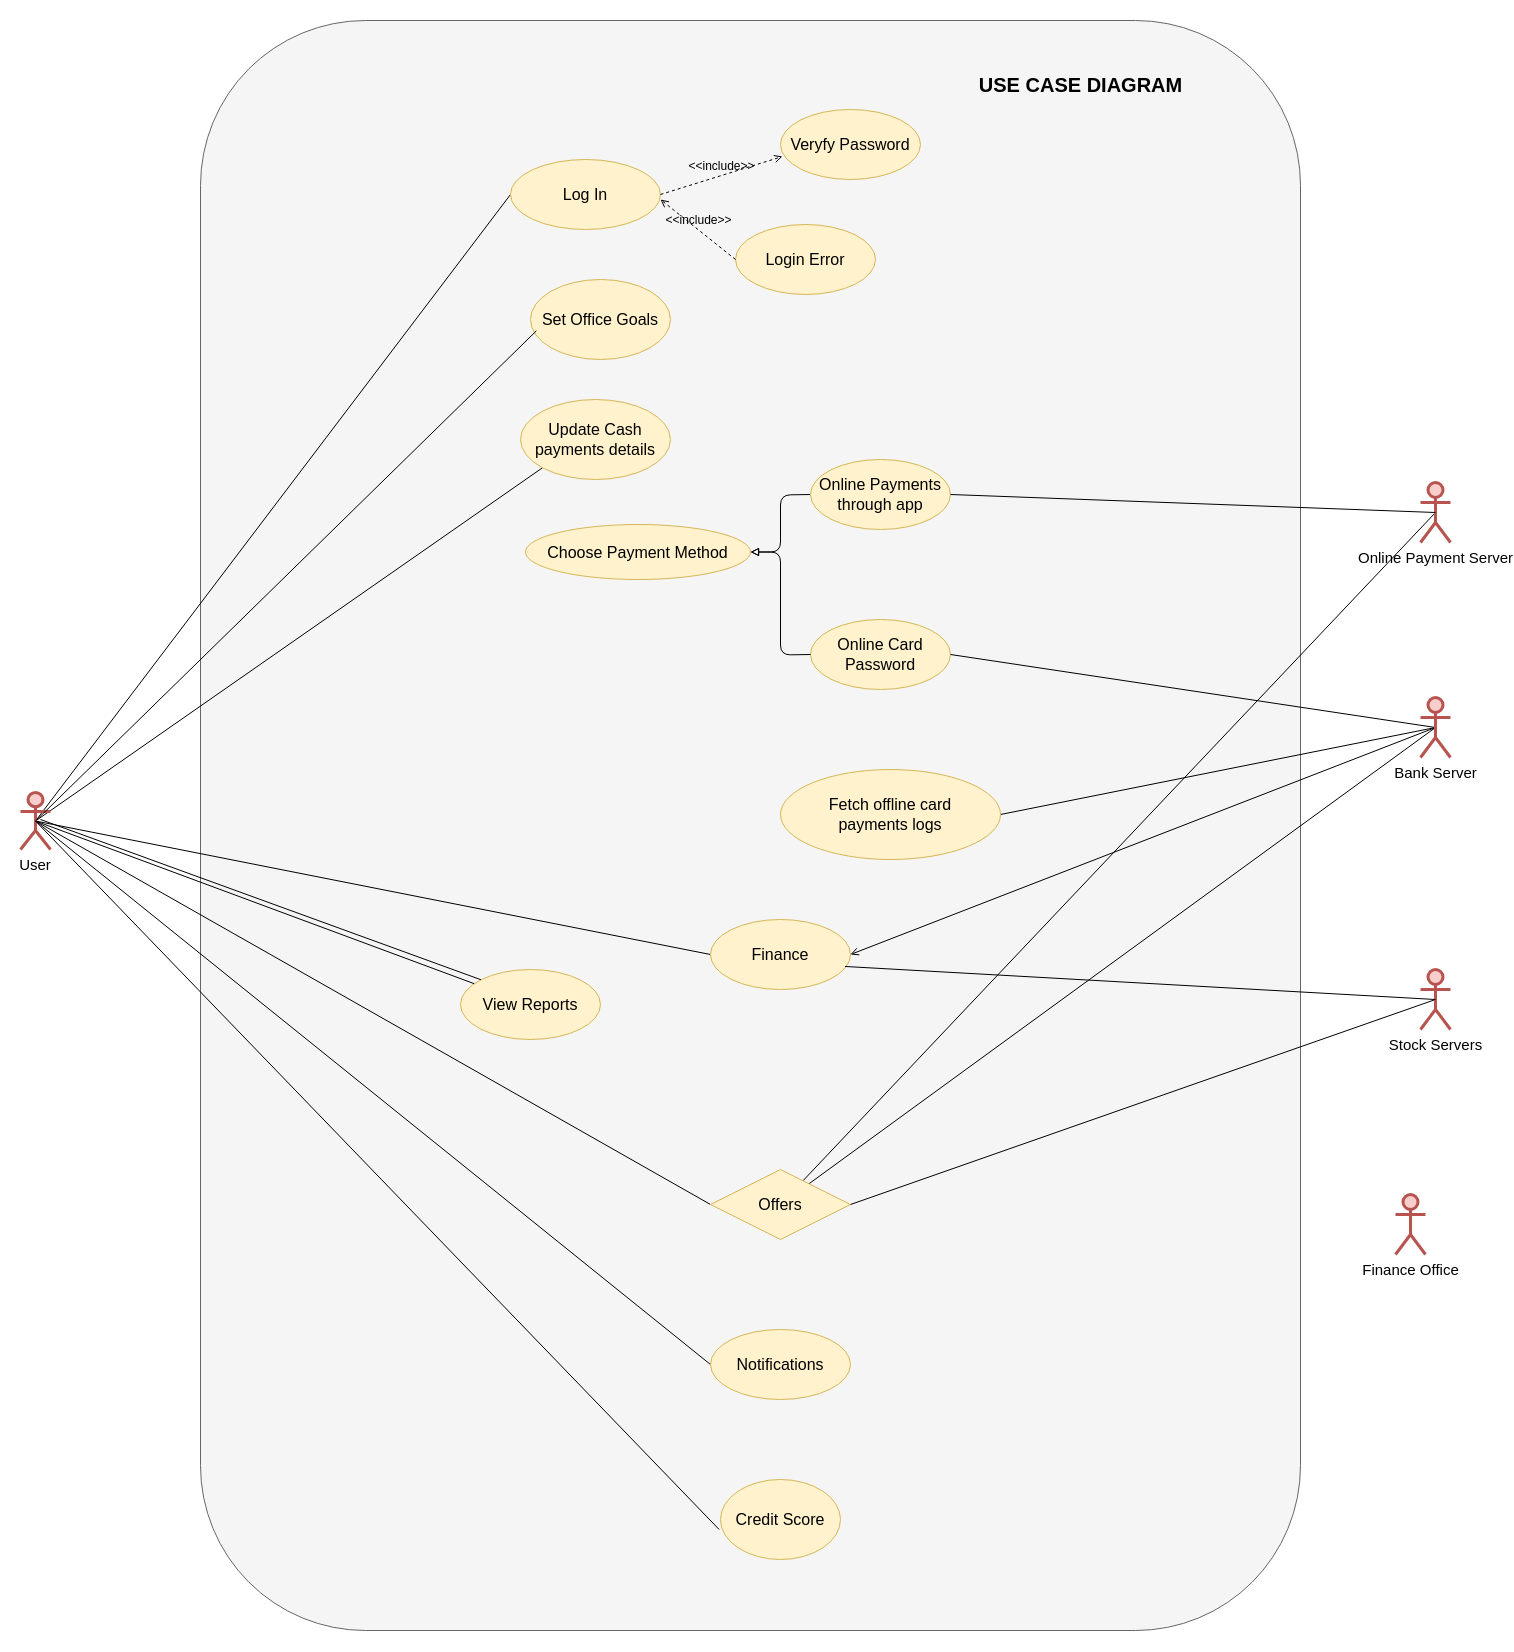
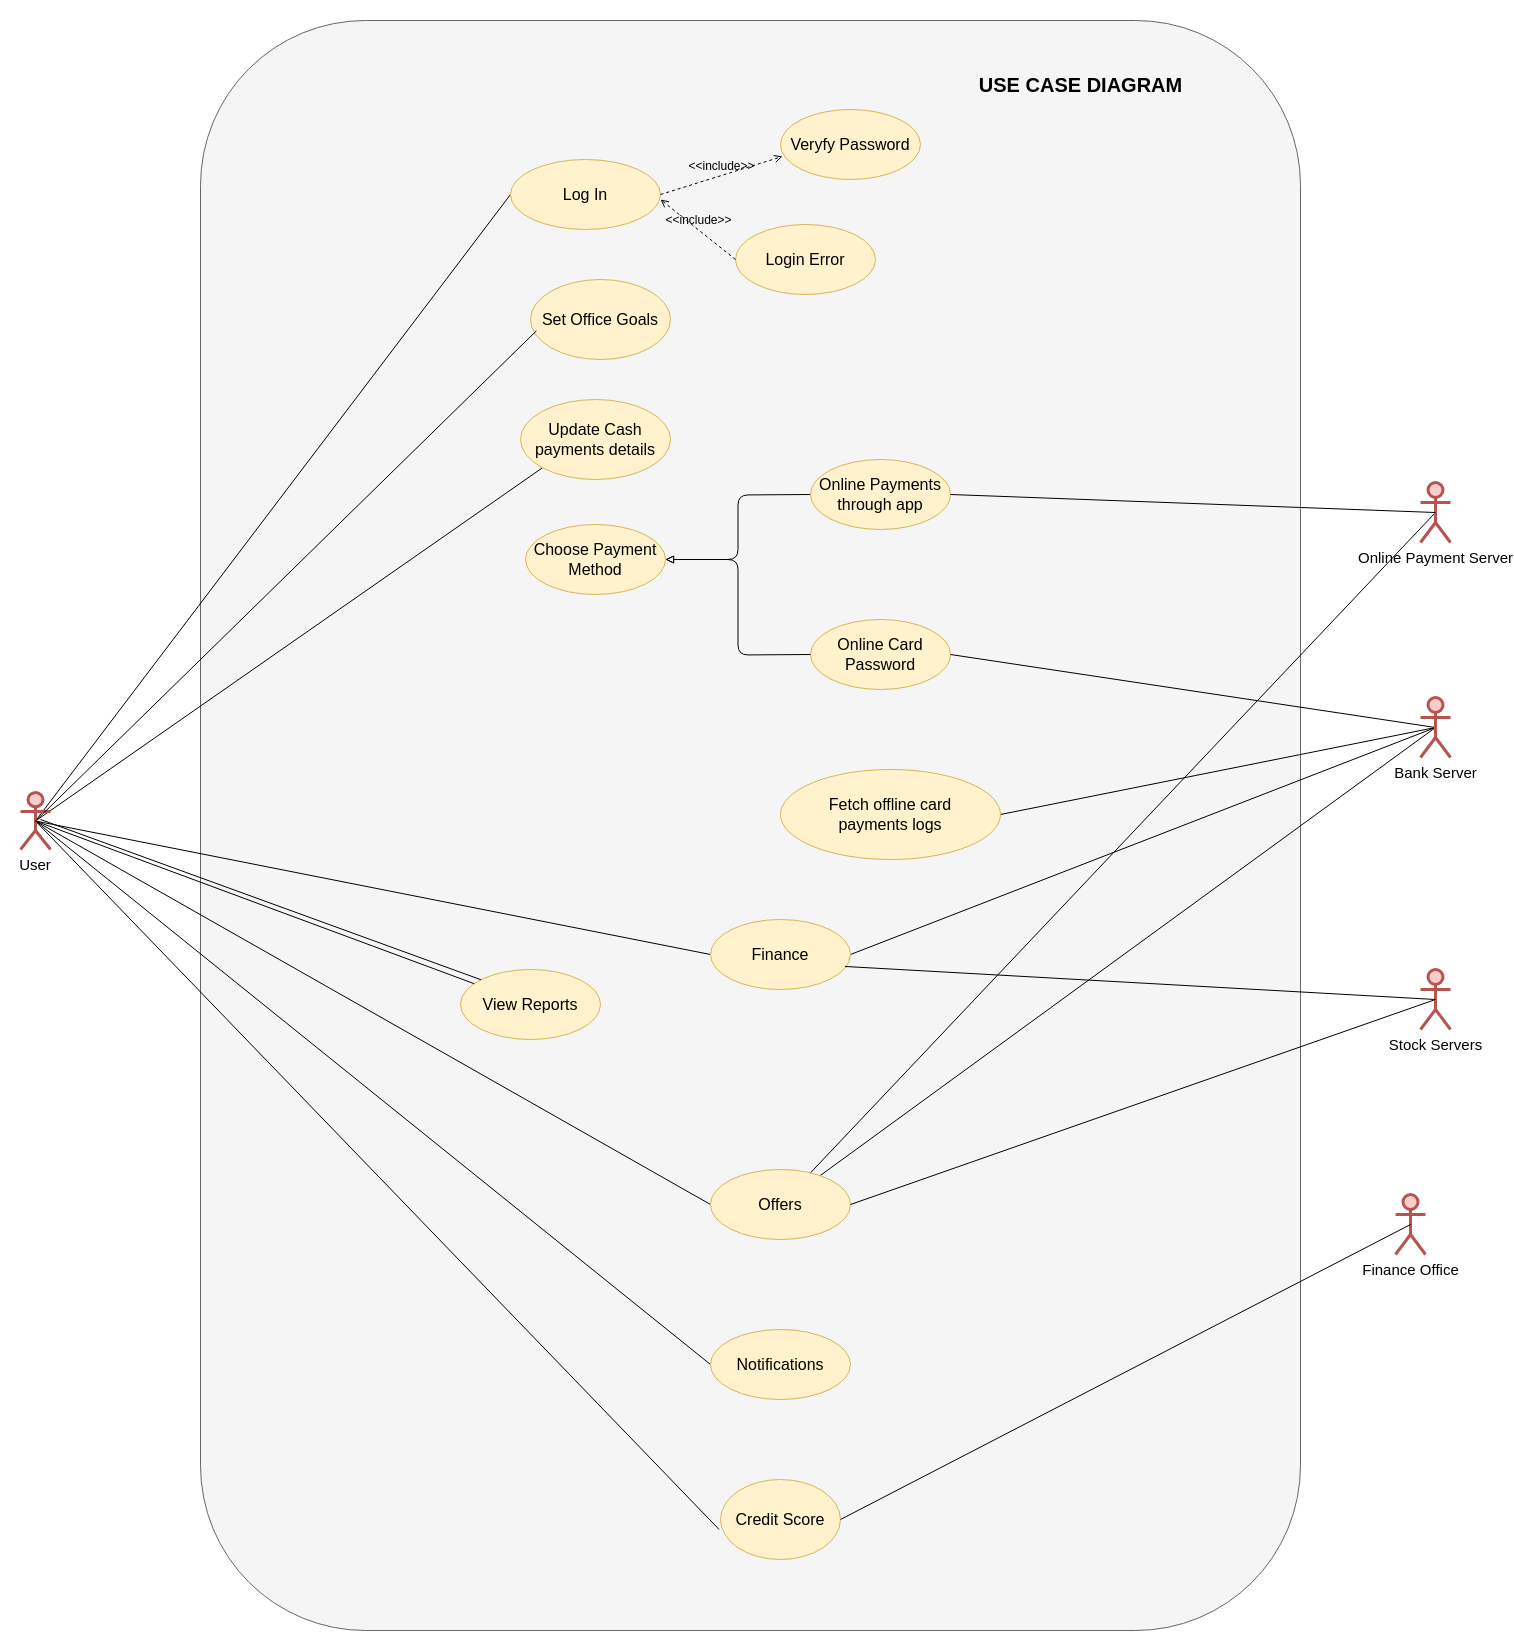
node "Choose Payment Method": size 225x55 -> 140x70
edge "Bank Server" -> "Finance": arrowhead open -> none
node "Offers": shape diamond -> ellipse
edge "Finance Office" -- "Credit Score": added
